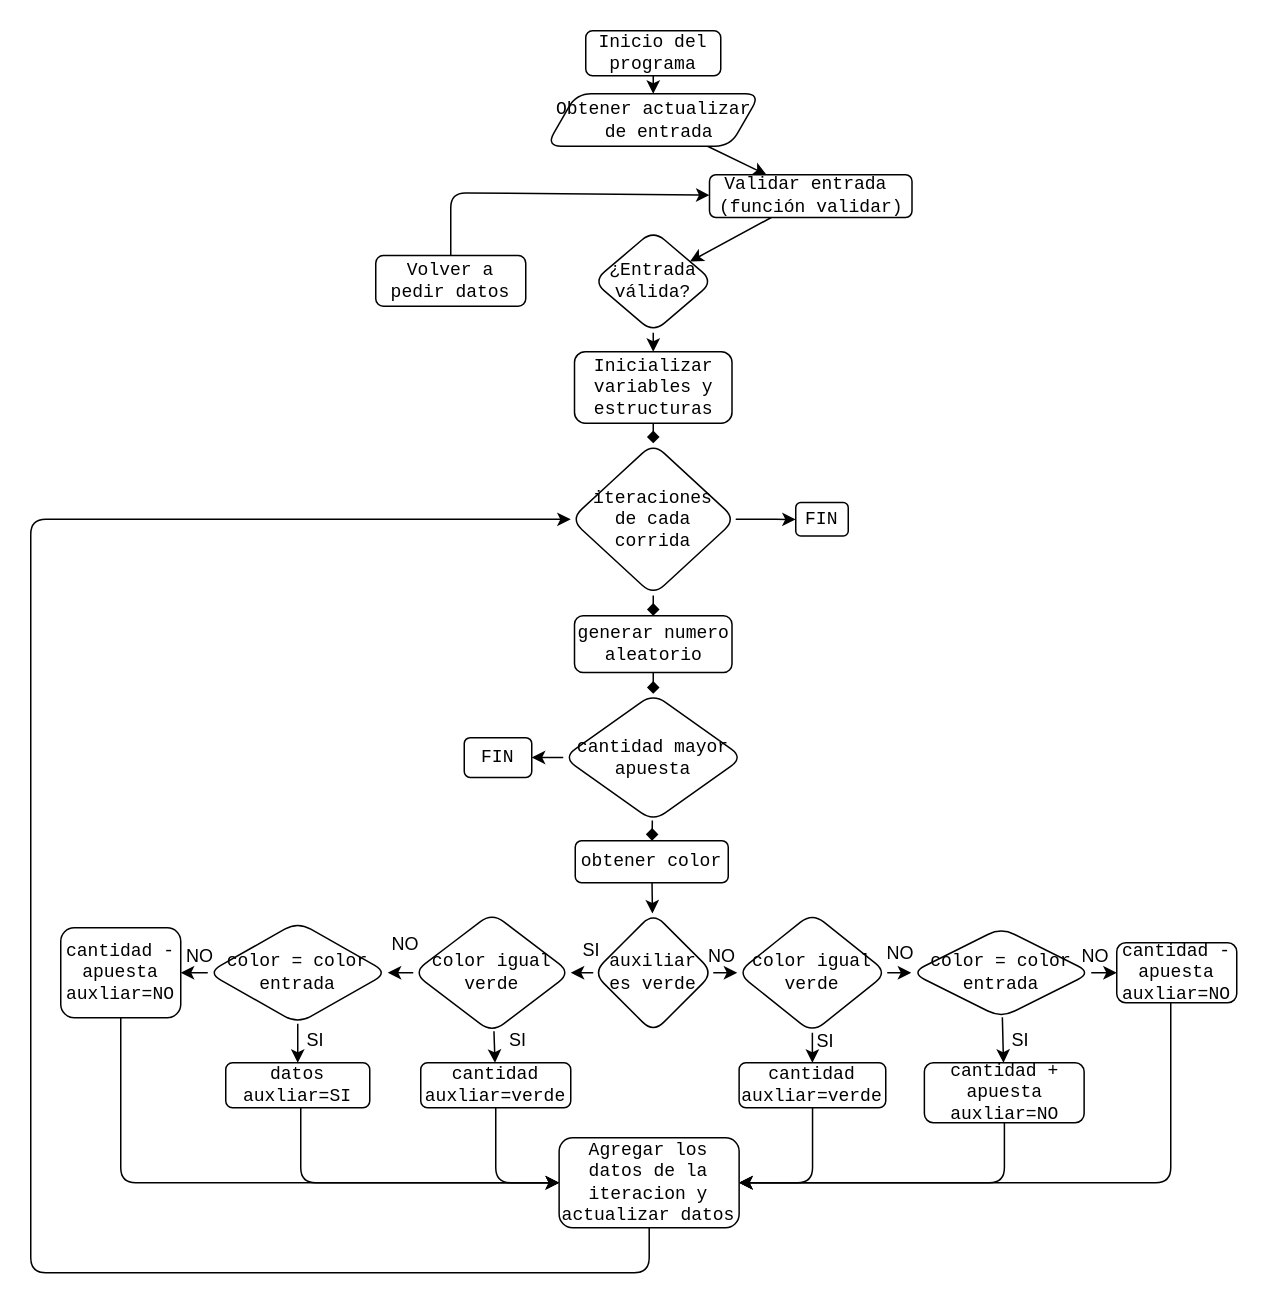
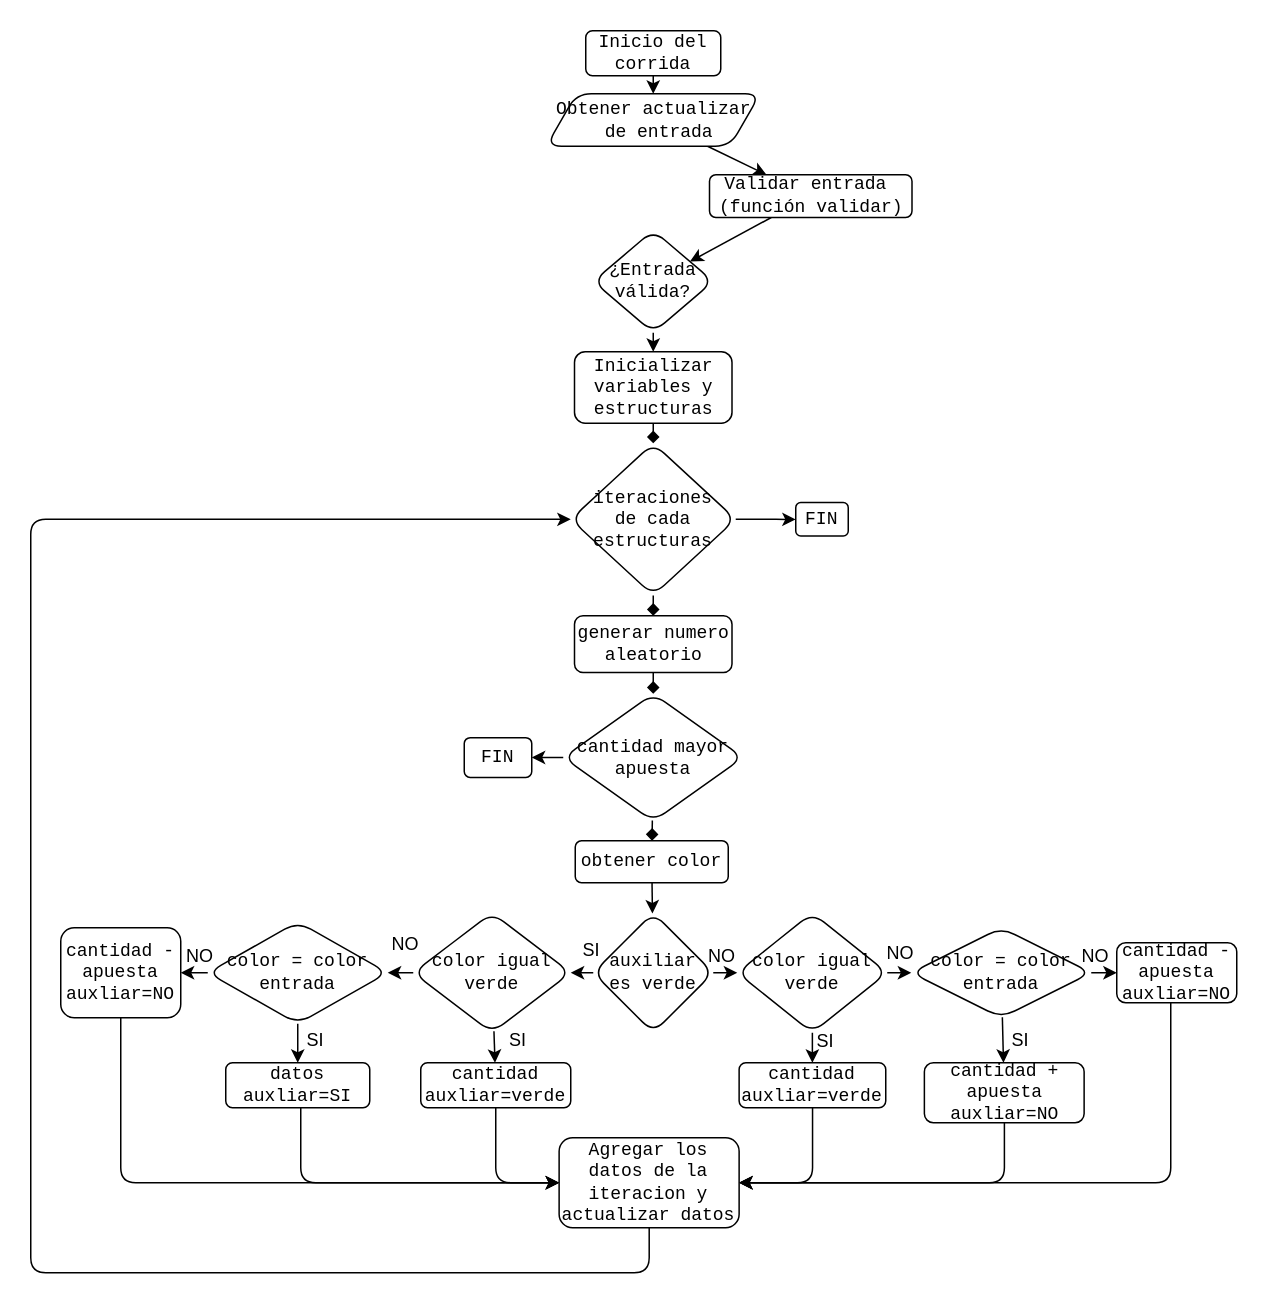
node "Inicio del programa": label "Inicio del programa" -> "Inicio del corrida"
edge "Volver a pedir datos" -> "Validar entrada (función validar)": removed
node "Volver a pedir datos": removed
node "iteraciones de cada corrida": label "iteraciones de cada corrida" -> "iteraciones de cada estructuras"
